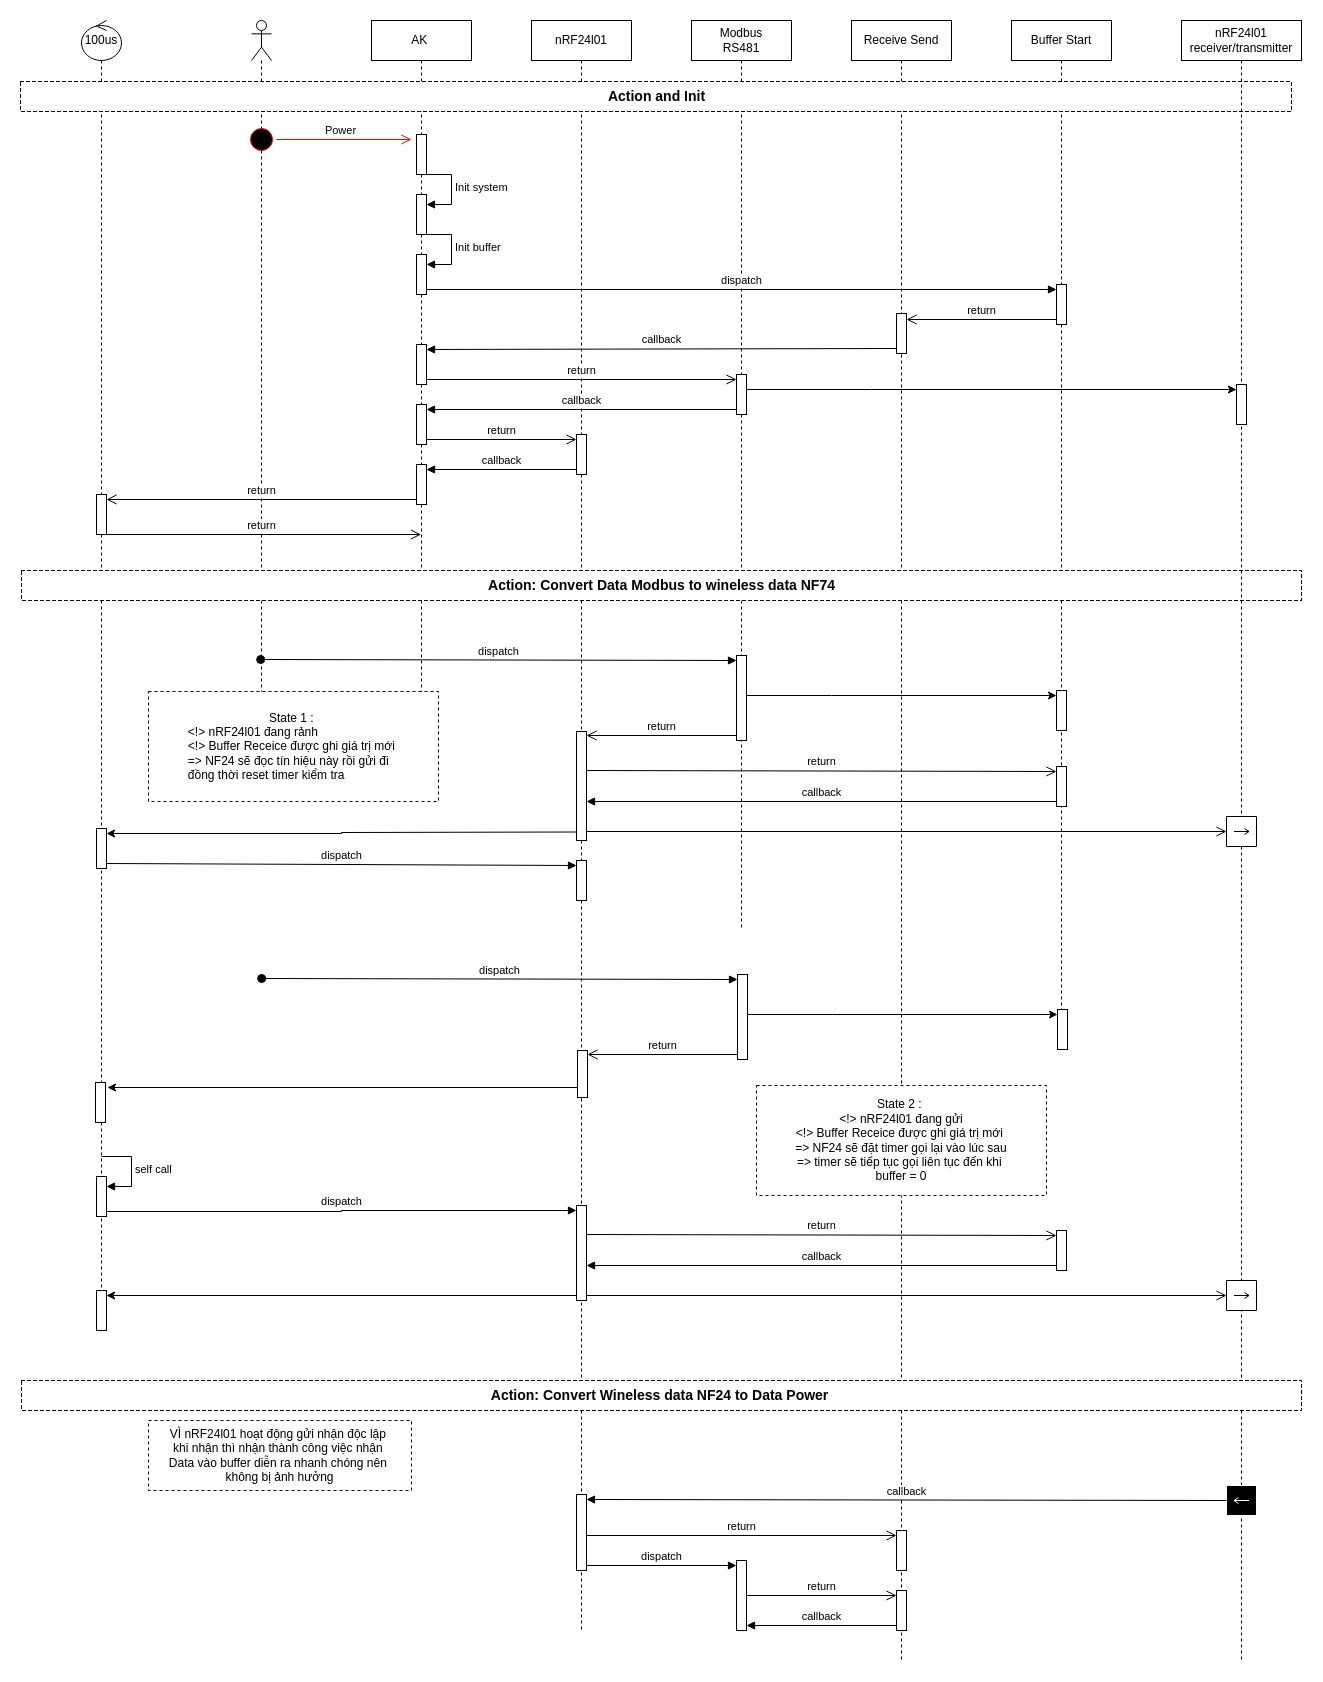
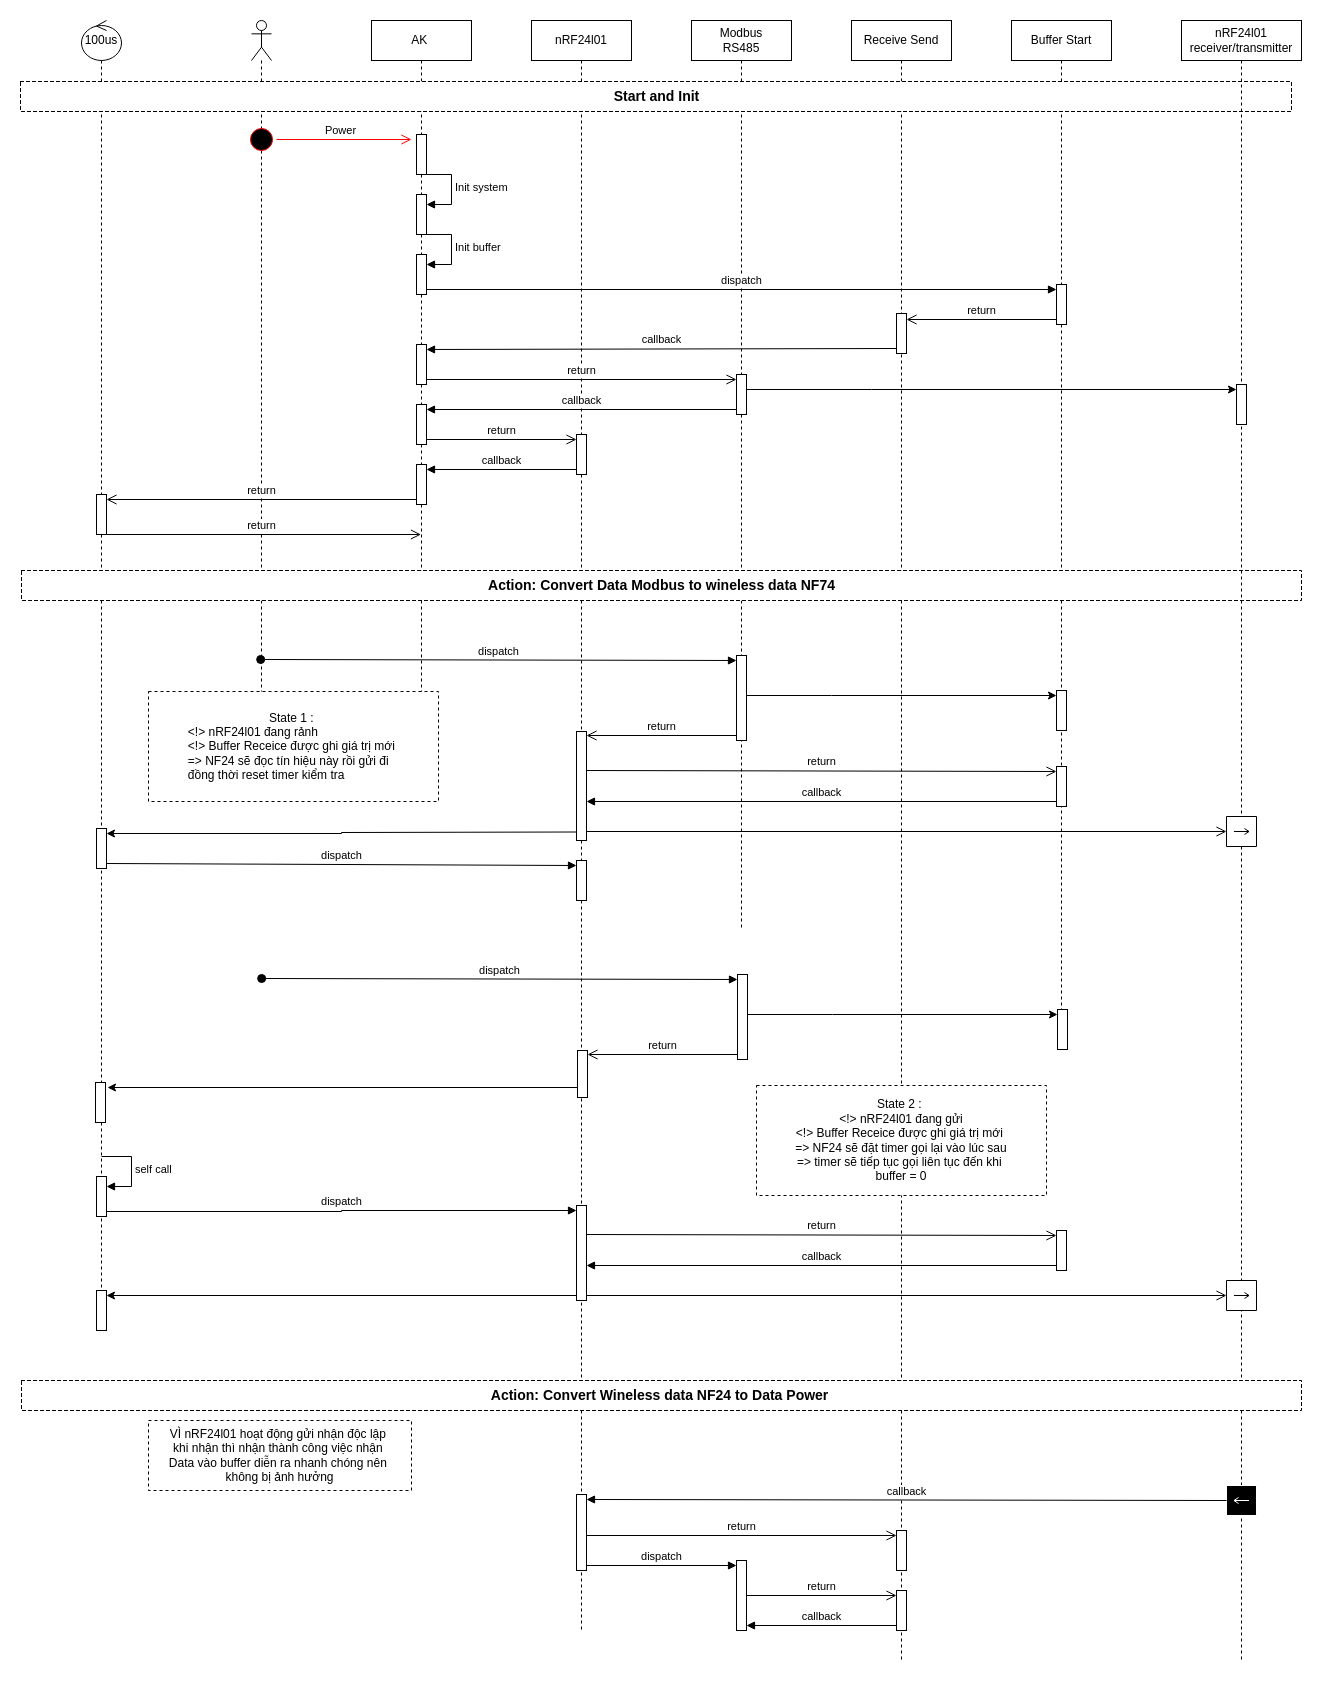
node "Modbus RS481": label "Modbus RS481" -> "Modbus RS485"
node "Action and Init": label "Action and Init" -> "Start and Init"
